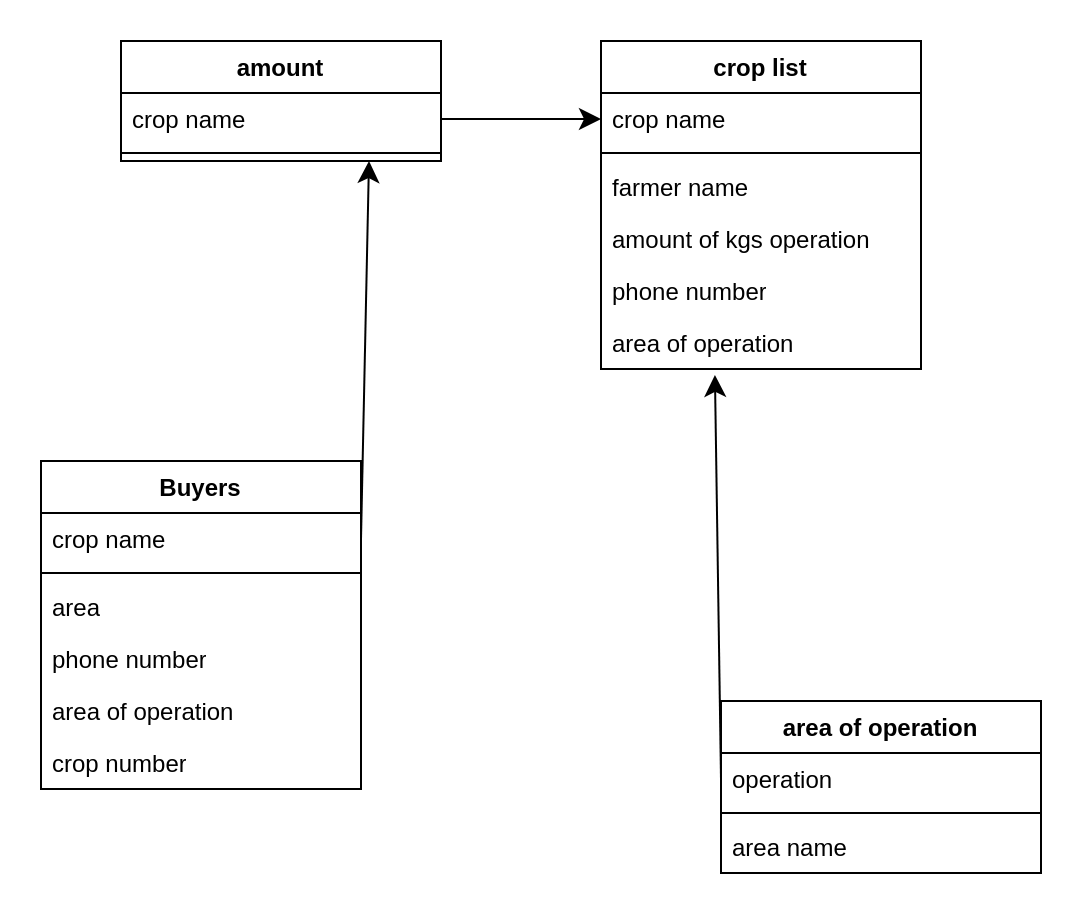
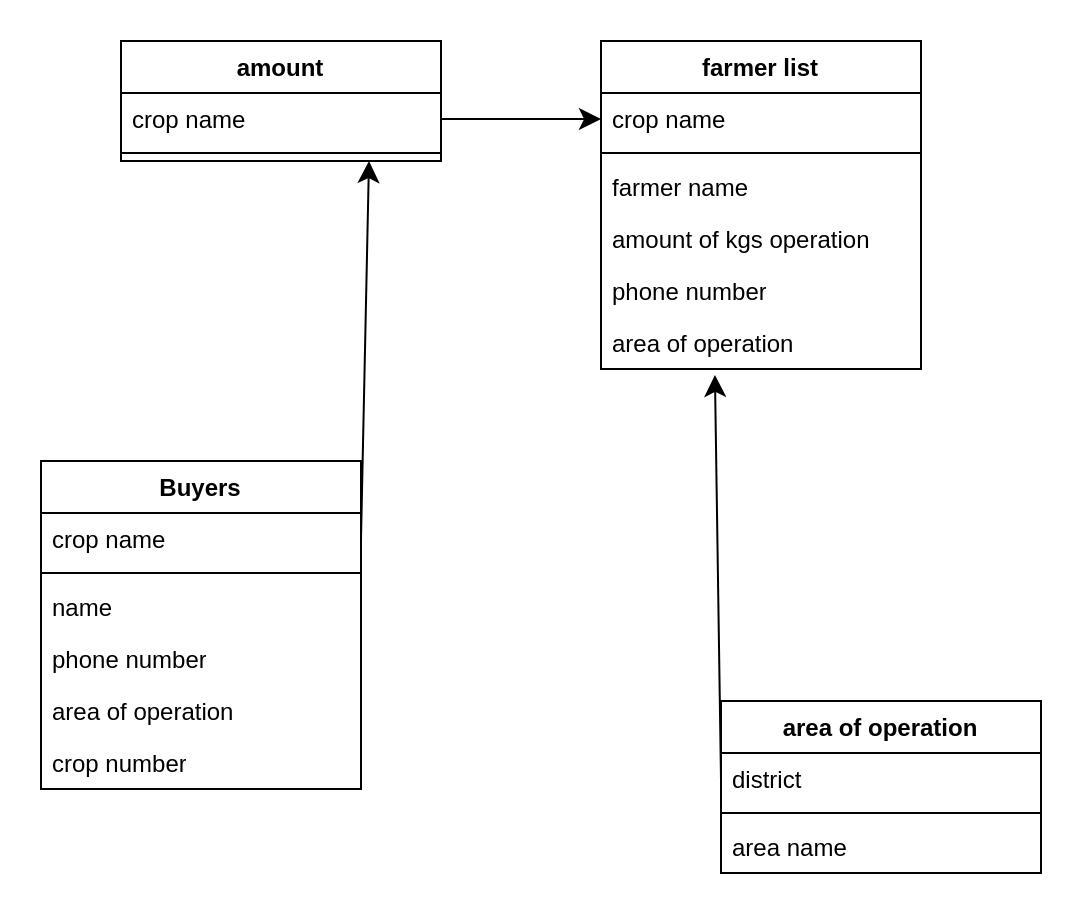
node "crop list": label "crop list" -> "farmer list"
node "area": label "area" -> "name"
node "operation": label "operation" -> "district"
